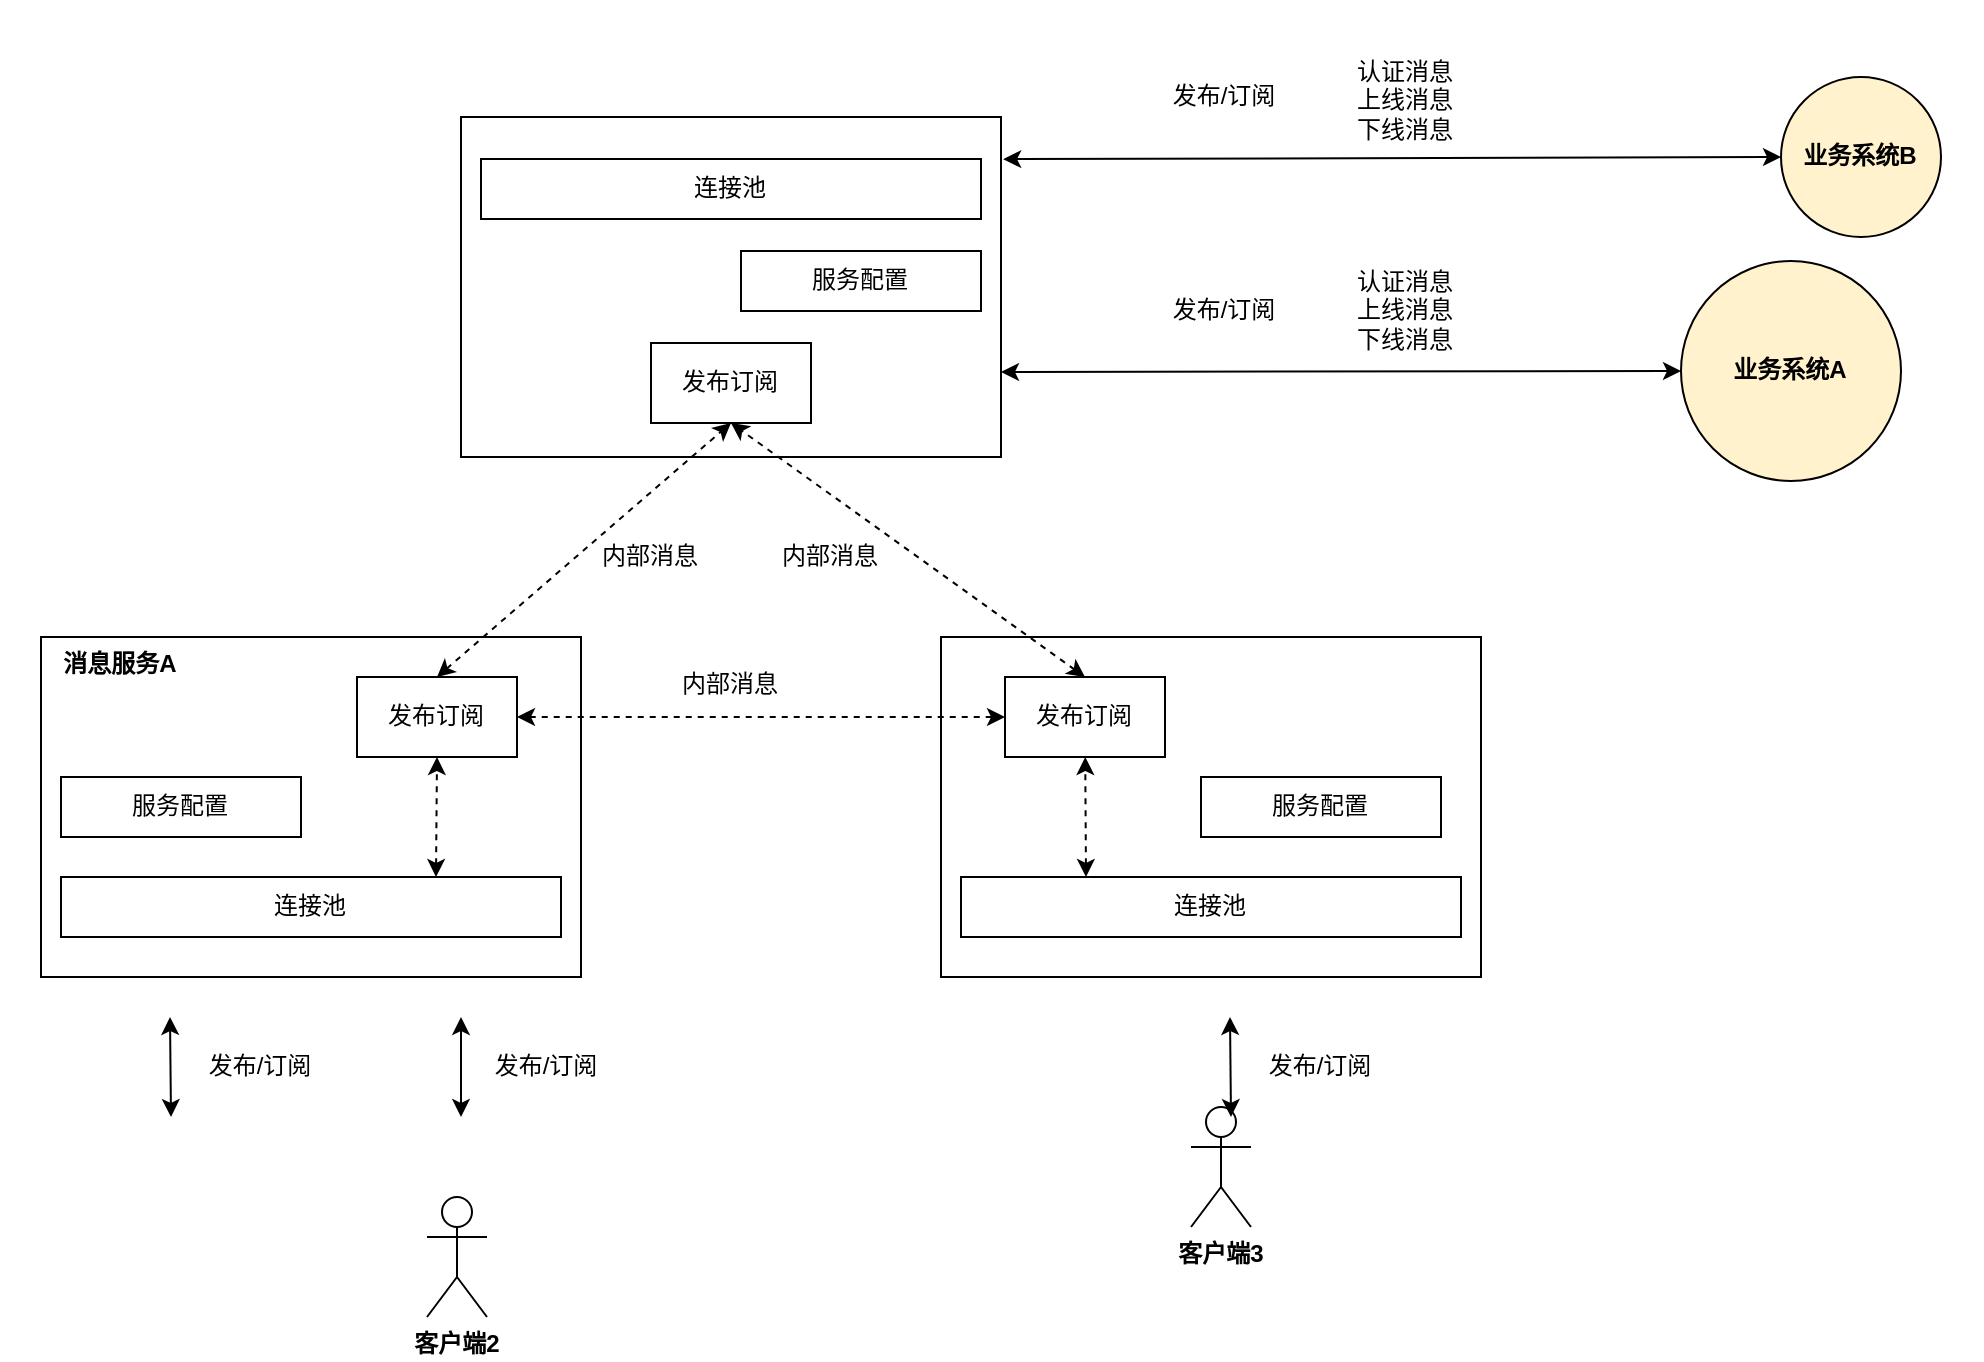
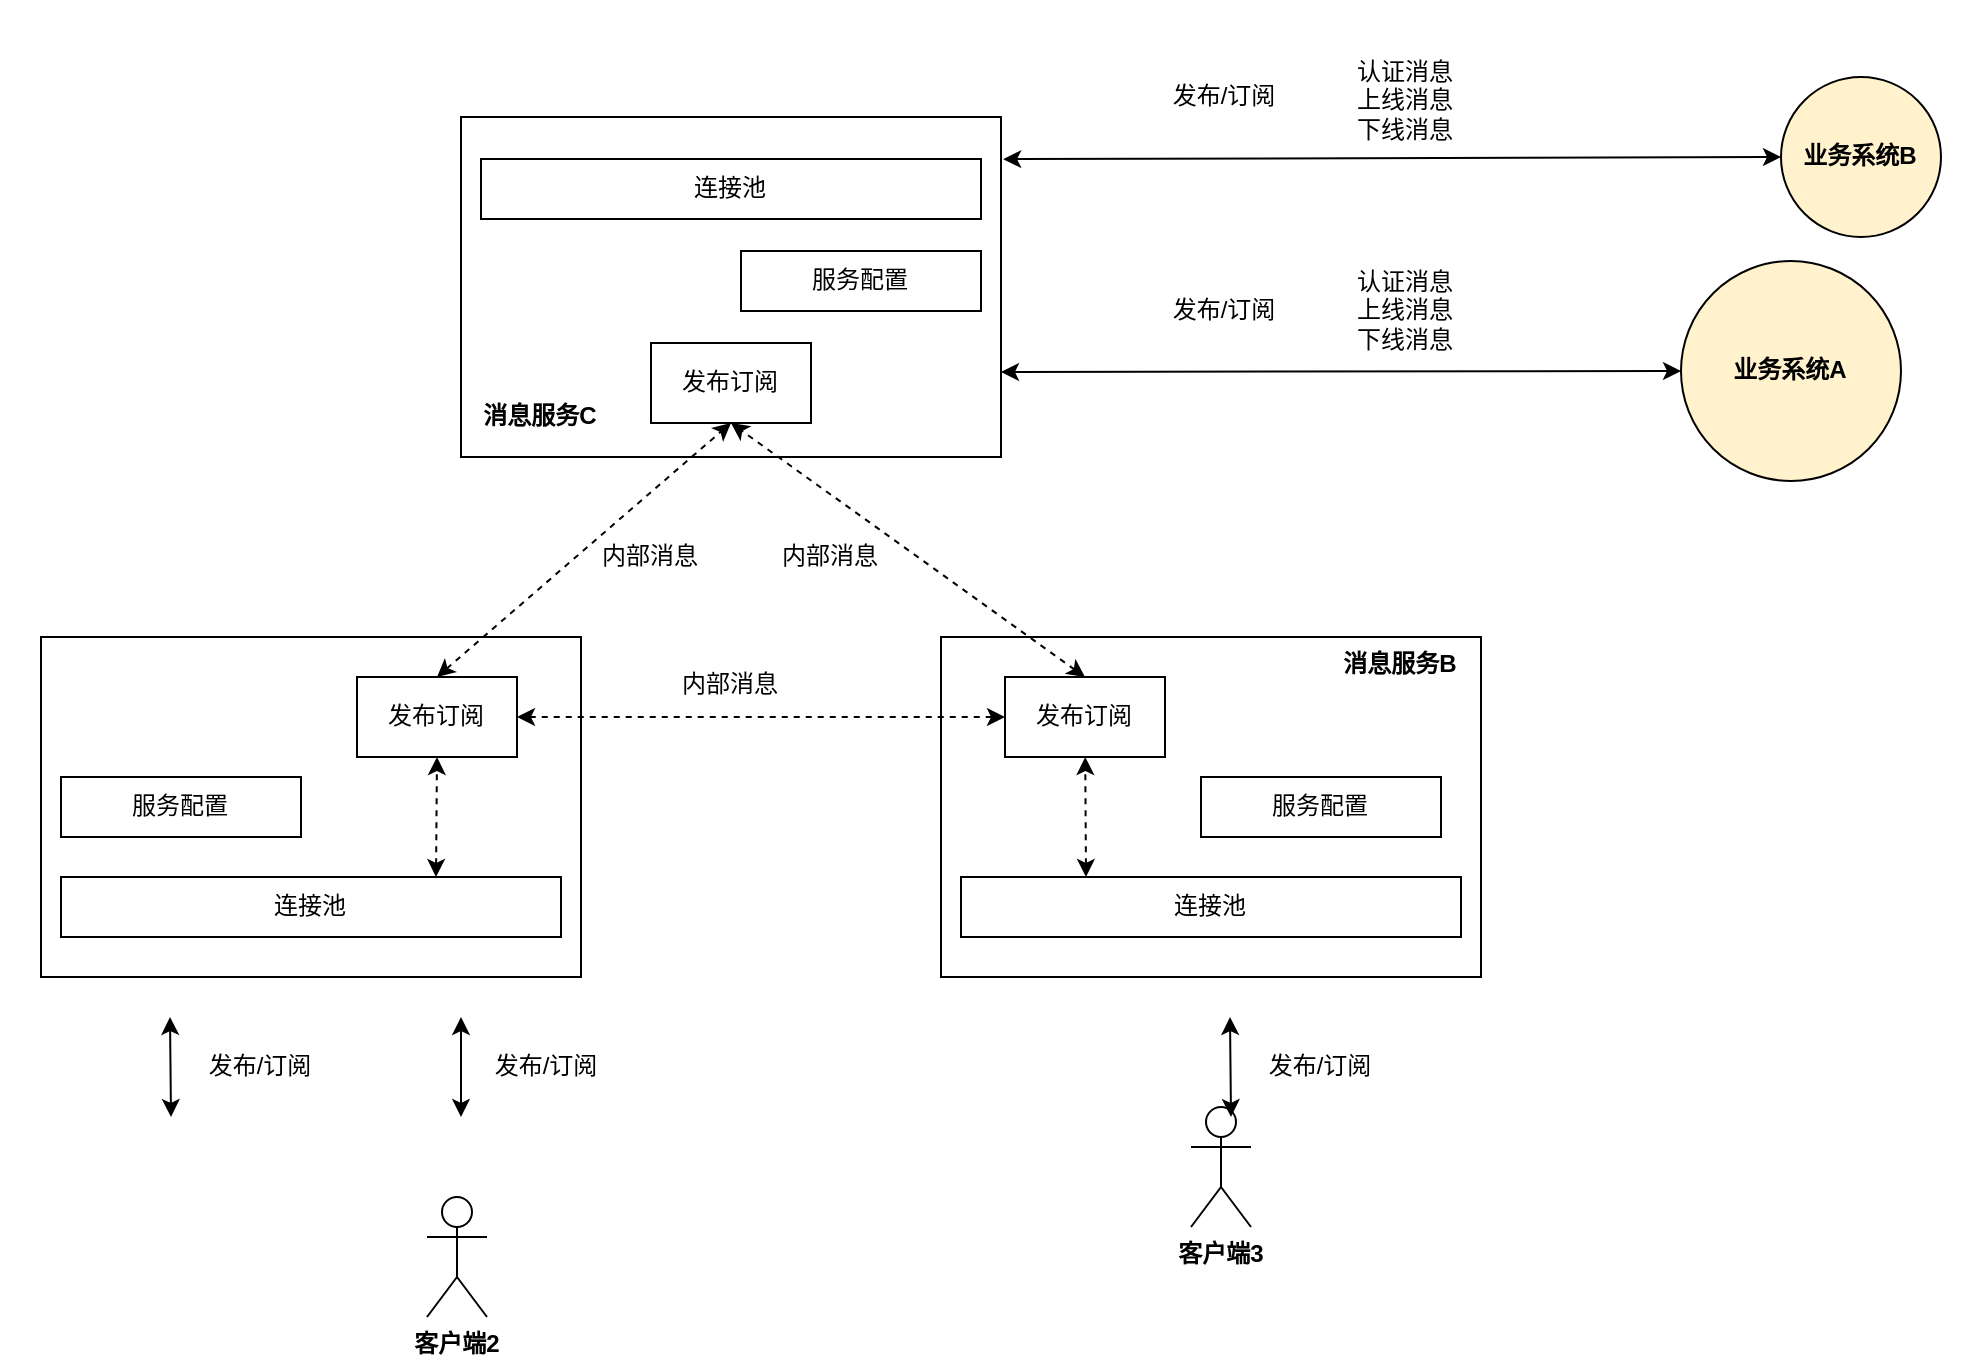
node "消息服务C": added
node "消息服务A": removed
node "消息服务B": added
